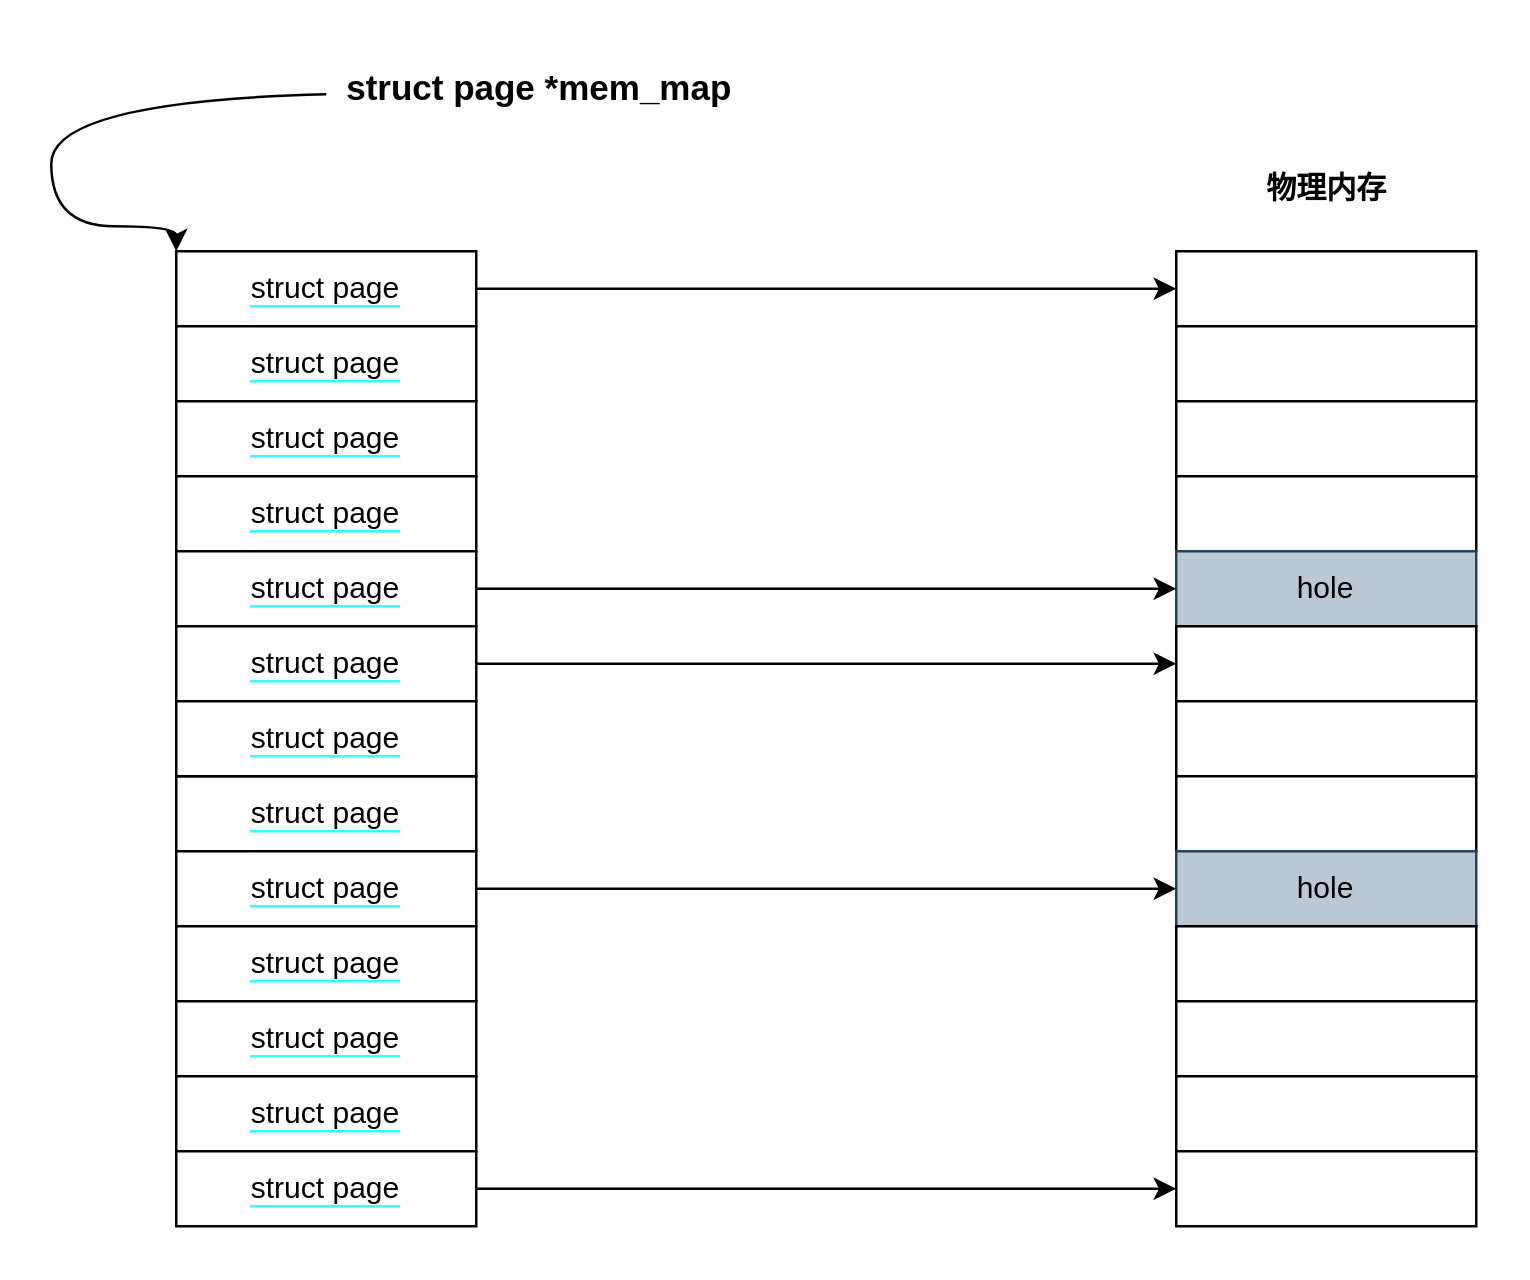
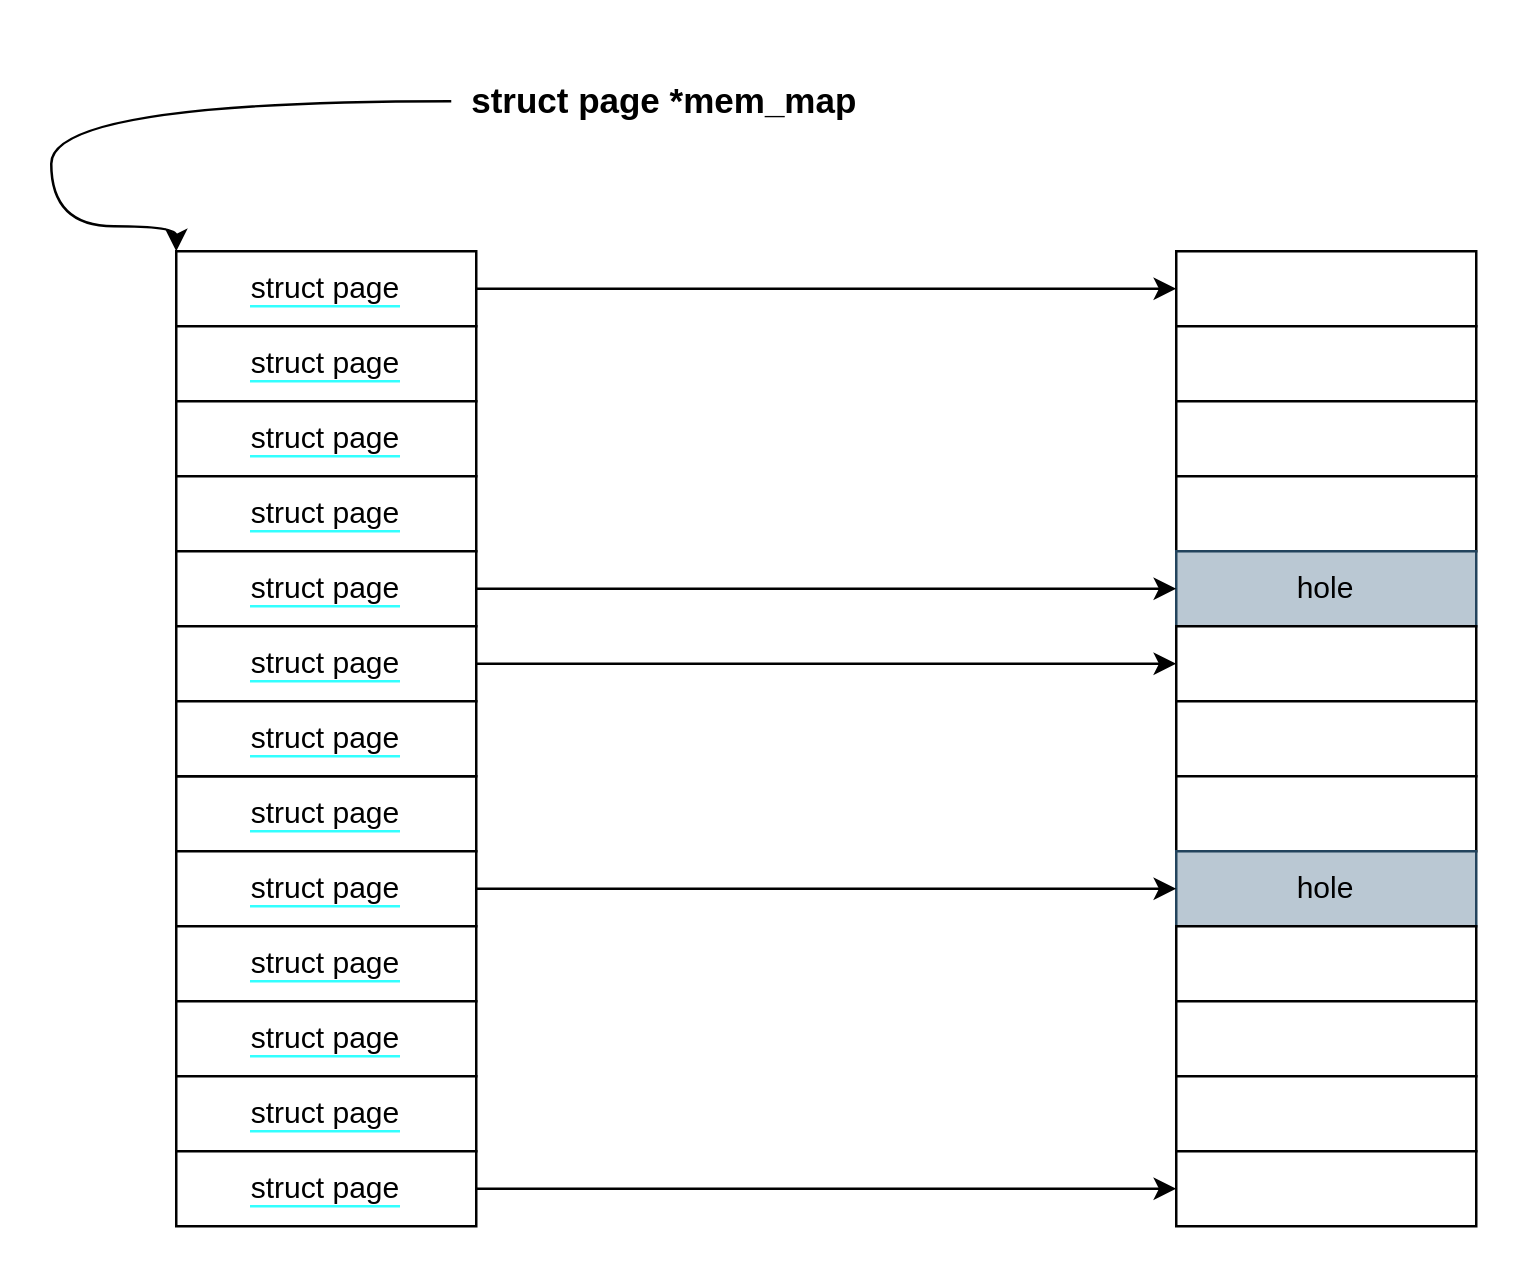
node "struct page *mem_map": moved (539, 89) -> (664, 101)
node "物理内存": removed
